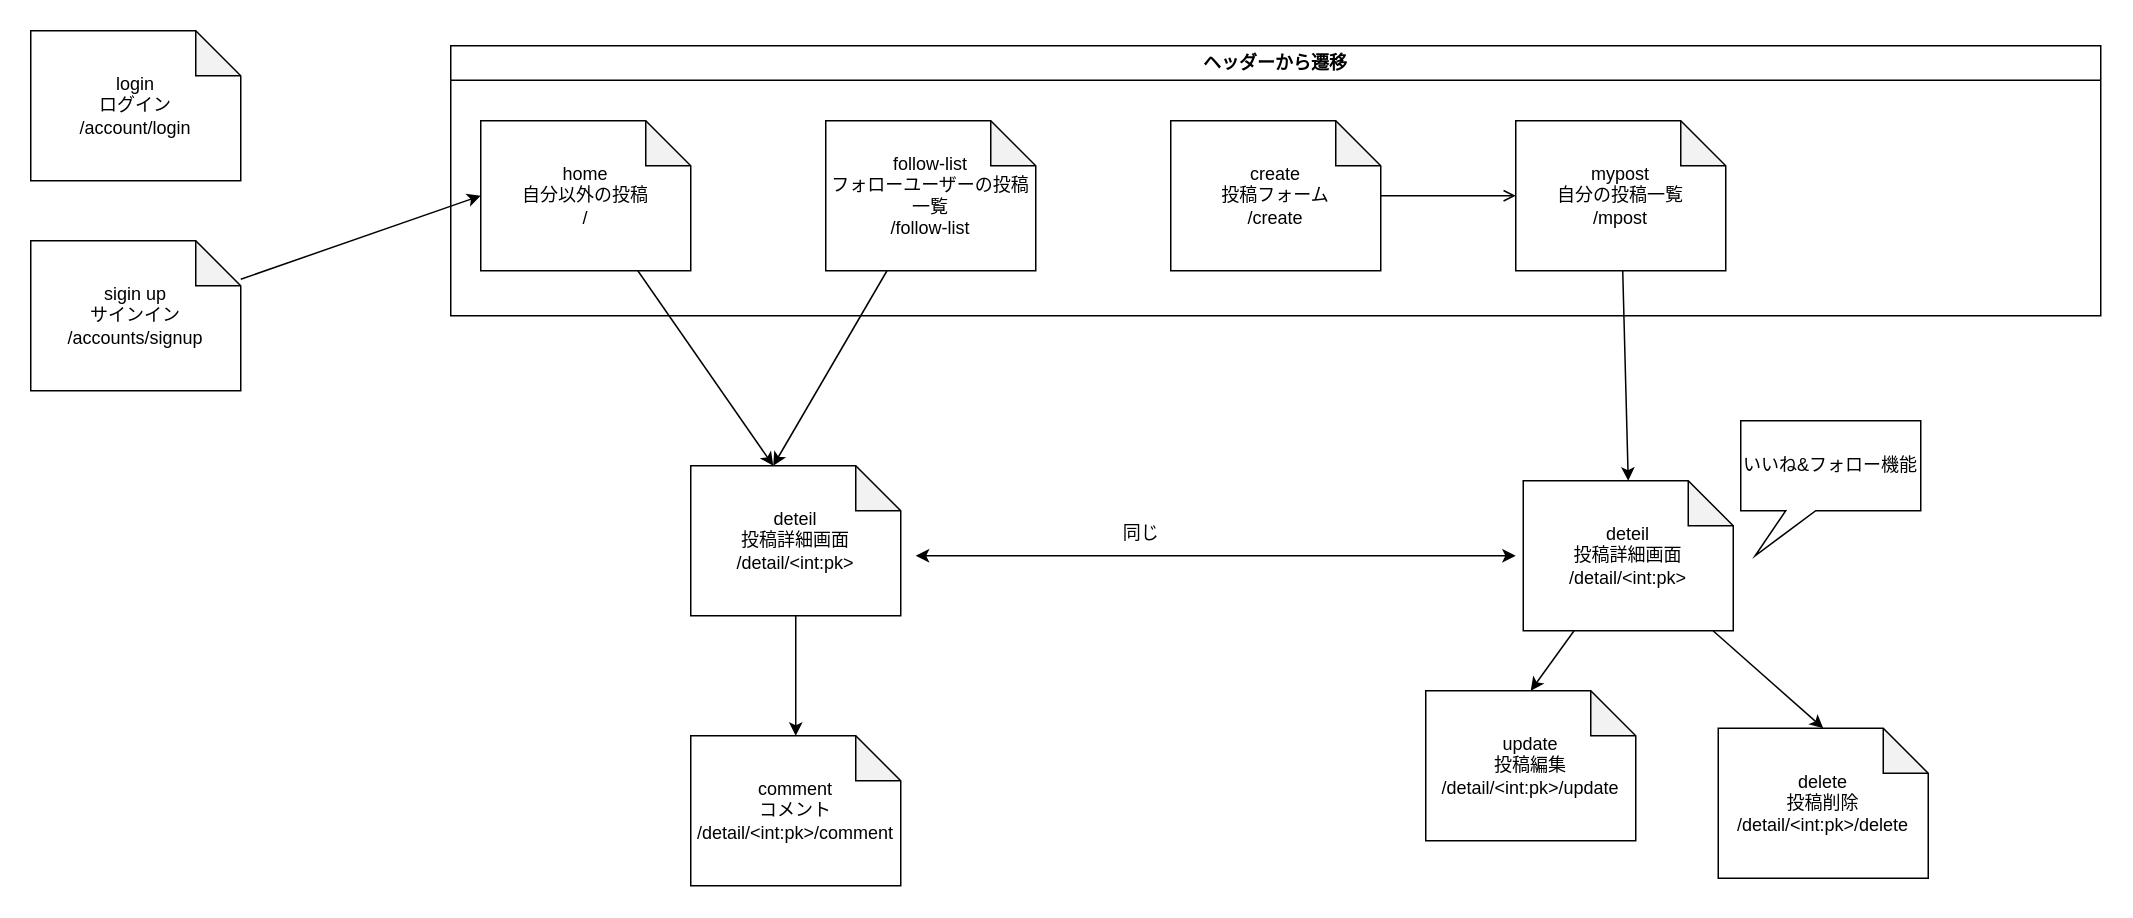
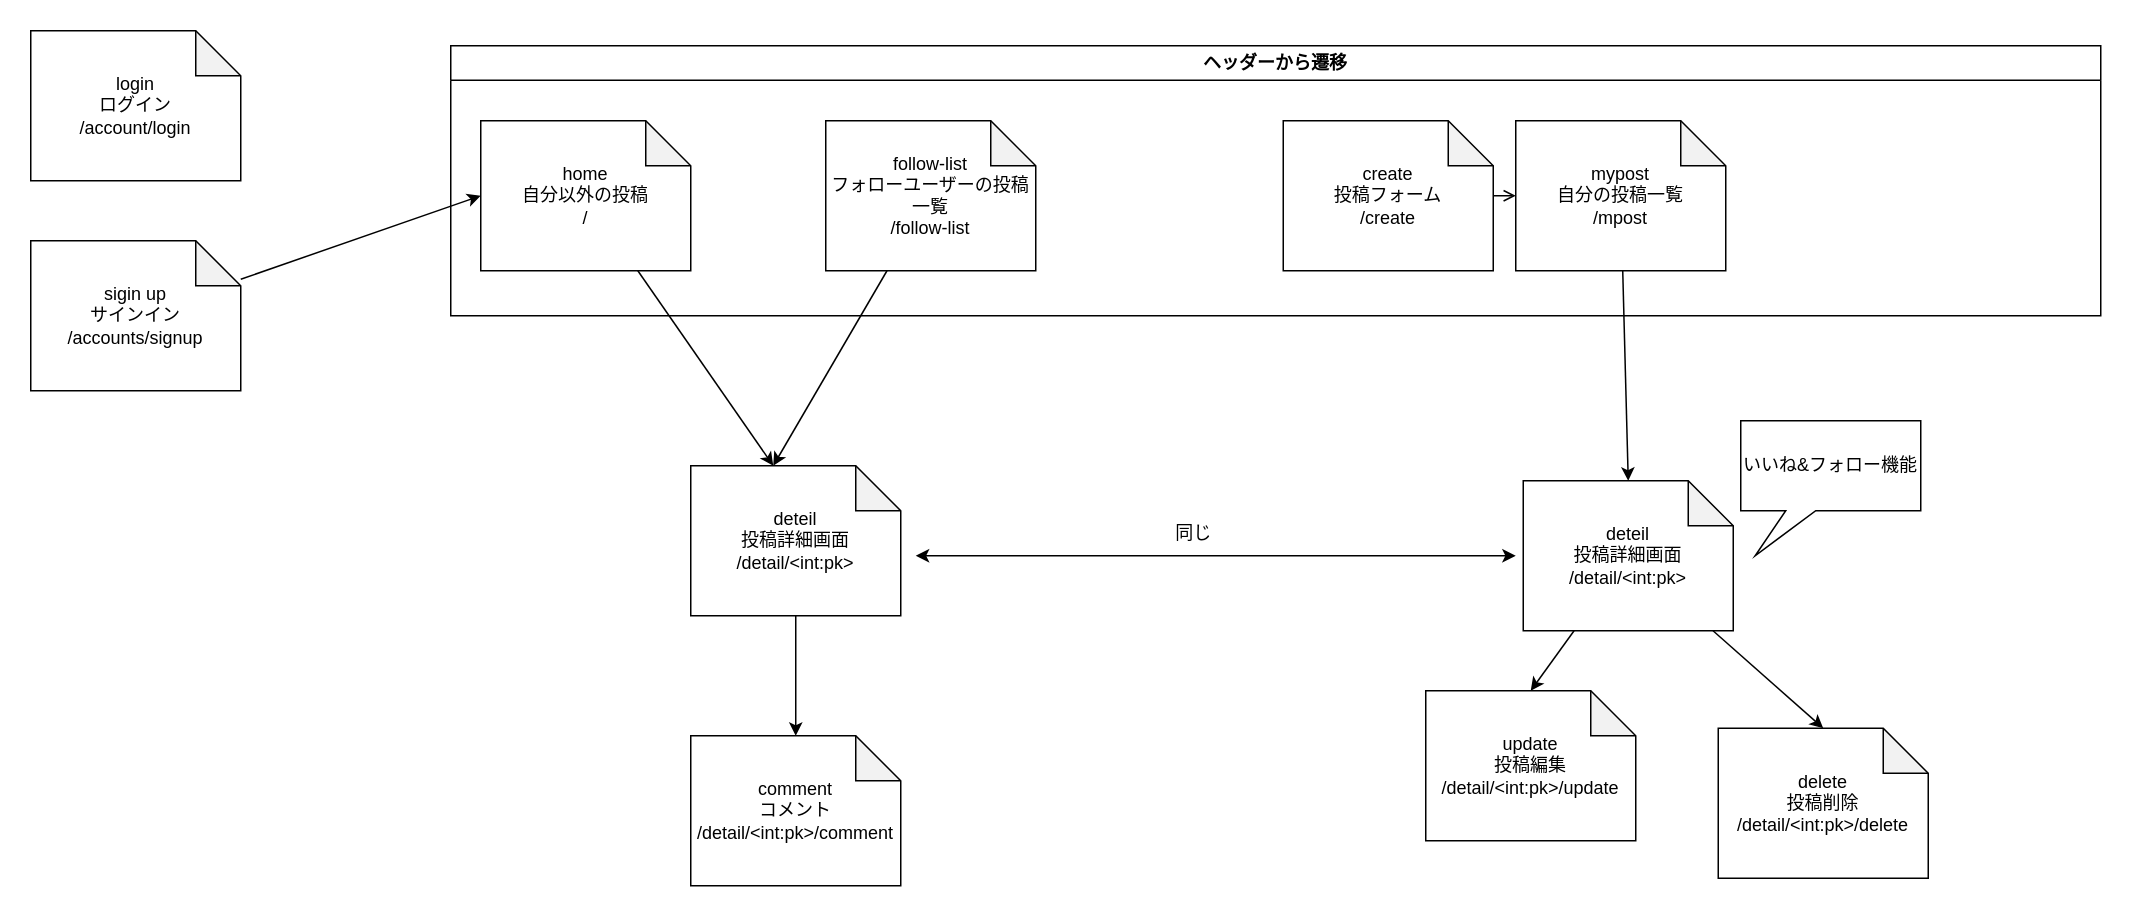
node "create 投稿フォーム /create": moved (1276, 196) -> (1388, 196)
node "同じ": moved (1141, 533) -> (1193, 533)
